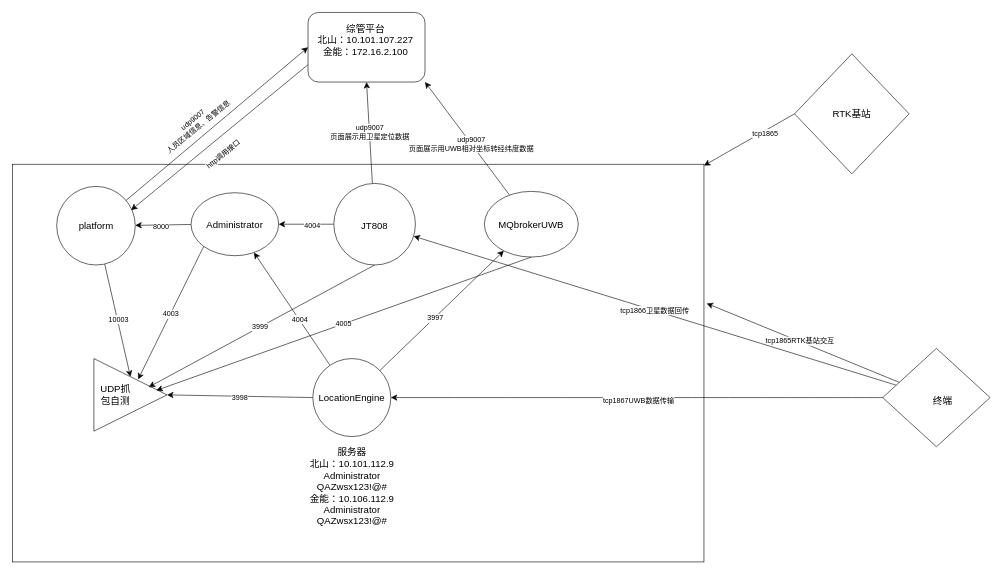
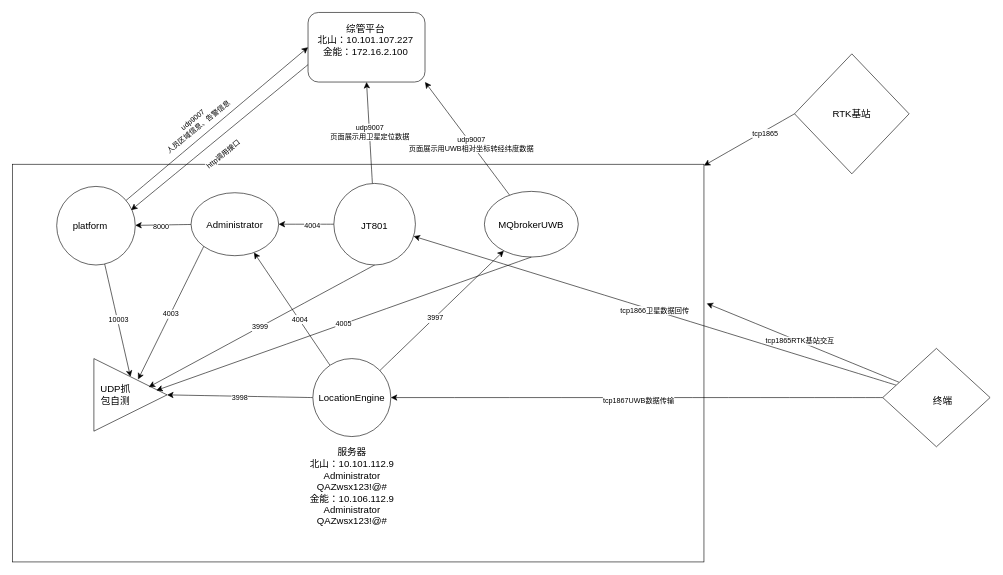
node "JT808": label "JT808" -> "JT801"
node "platform": moved (96, 226) -> (90, 226)
